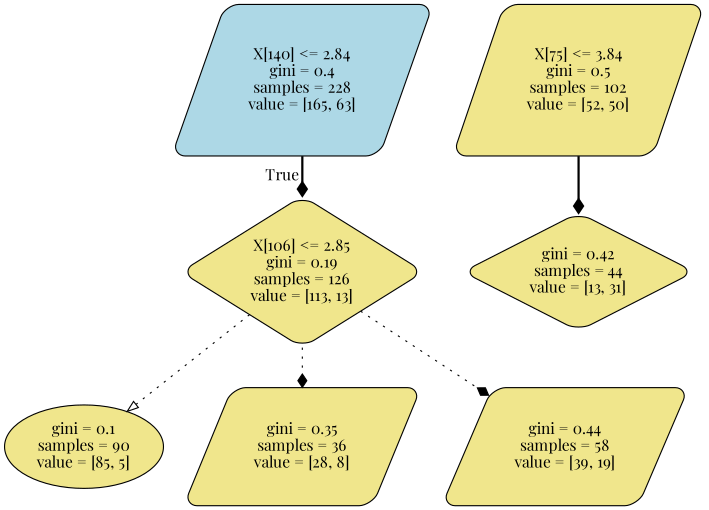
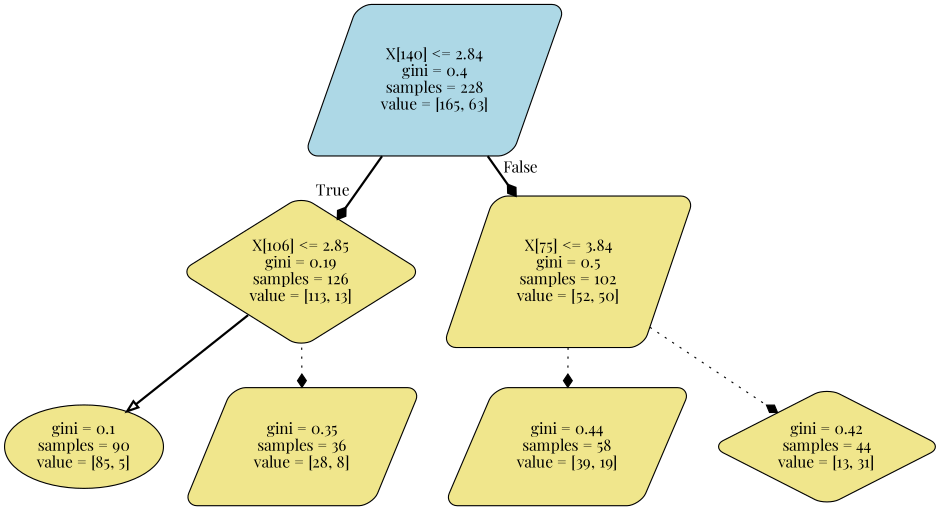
edge "X[140] <= 2.84 gini = 0.4 samples = 228 value = [165, 63]" -> "X[75] <= 3.84 gini = 0.5 samples = 102 value = [52, 50]": added
edge "X[75] <= 3.84 gini = 0.5 samples = 102 value = [52, 50]" -> "gini = 0.42 samples = 44 value = [13, 31]": style bold -> dotted
edge "X[106] <= 2.85 gini = 0.19 samples = 126 value = [113, 13]" -> "gini = 0.44 samples = 58 value = [39, 19]": now "X[75] <= 3.84 gini = 0.5 samples = 102 value = [52, 50]" -> "gini = 0.44 samples = 58 value = [39, 19]"
edge "X[106] <= 2.85 gini = 0.19 samples = 126 value = [113, 13]" -> "gini = 0.1 samples = 90 value = [85, 5]": style dotted -> bold
